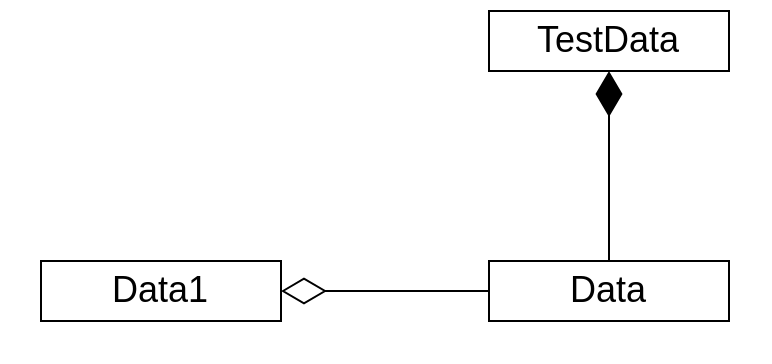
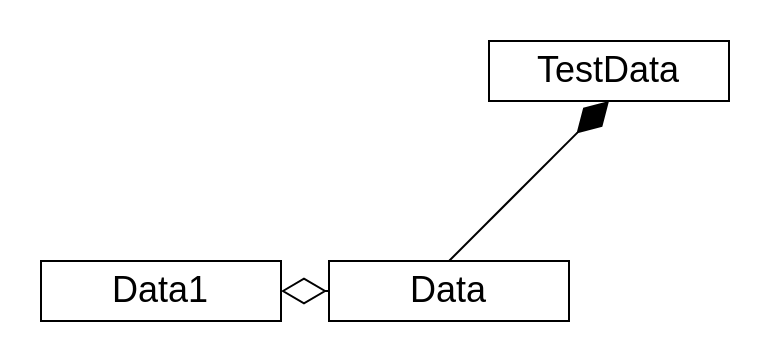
node "TestData": moved (609, 41) -> (609, 71)
node "Data": moved (609, 291) -> (449, 291)
